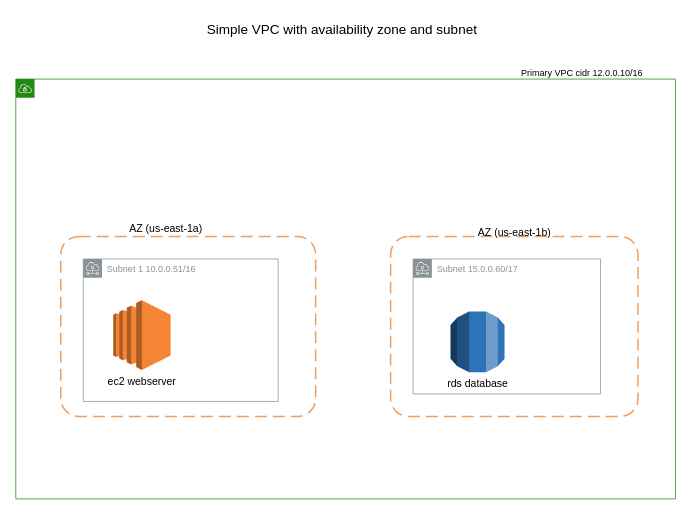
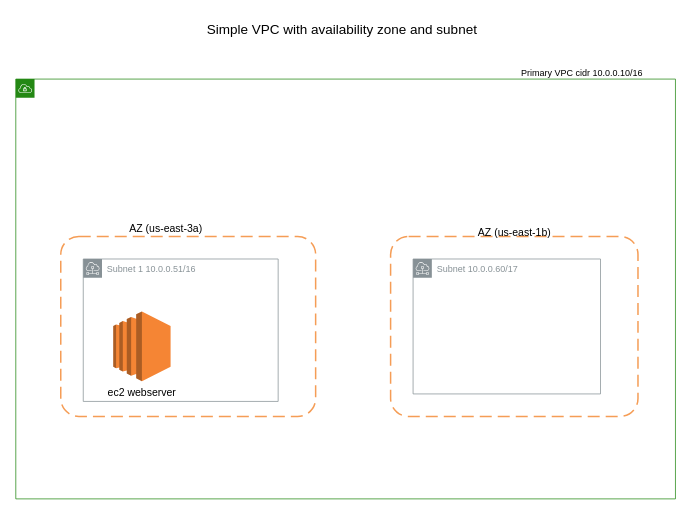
node "Primary VPC cidr 12.0.0.10/16": label "Primary VPC cidr 12.0.0.10/16" -> "Primary VPC cidr 10.0.0.10/16"
node "AZ (us-east-1a)": label "AZ (us-east-1a)" -> "AZ (us-east-3a)"
node "Subnet 15.0.0.60/17": label "Subnet 15.0.0.60/17" -> "Subnet 10.0.0.60/17"
node "ec2 webserver": moved (142, 335) -> (142, 347)
node "rds database": removed
